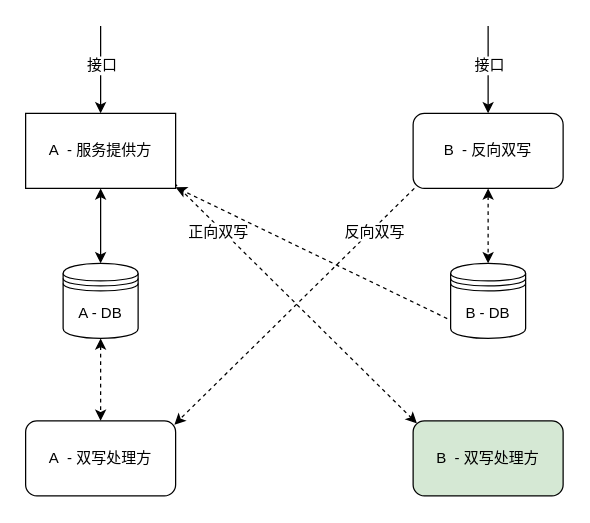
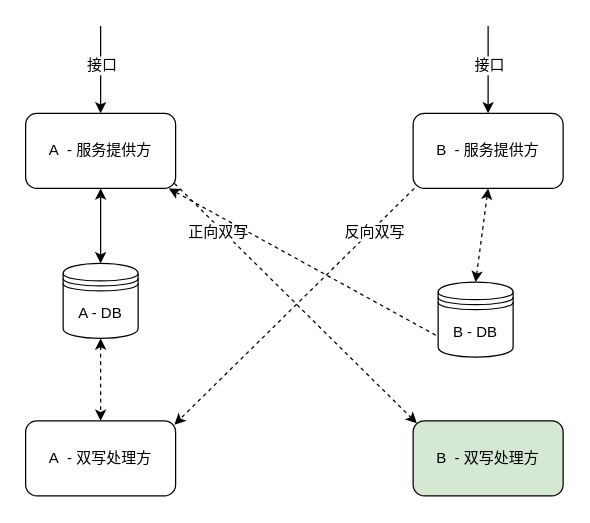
node "A - 服务提供方": shape rectangle -> rounded rectangle
node "B - 反向双写": label "B - 反向双写" -> "B - 服务提供方"
node "B - DB": moved (488, 301) -> (476, 319)
